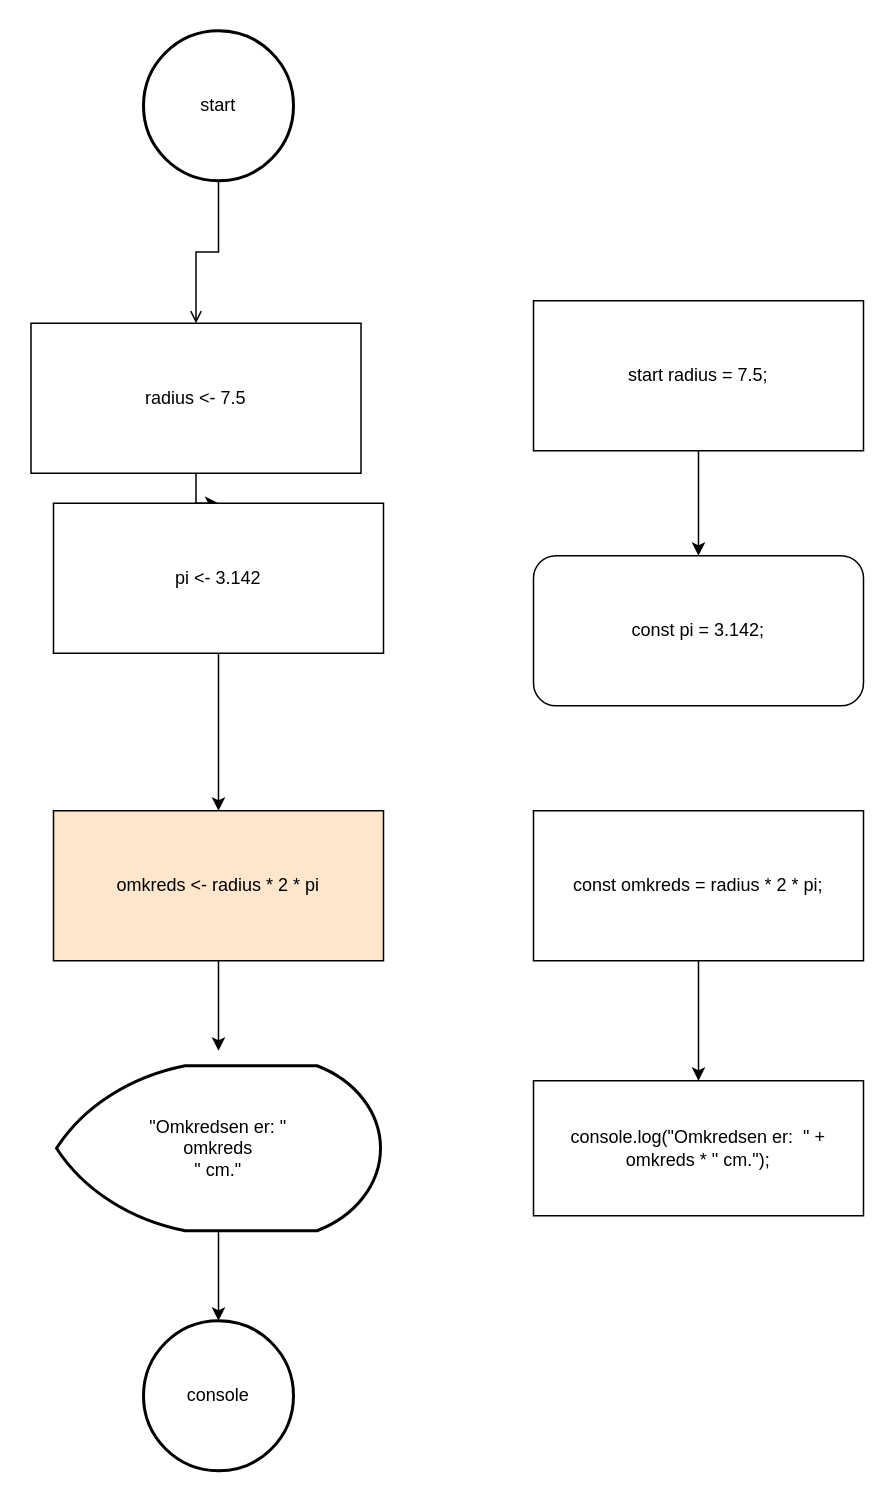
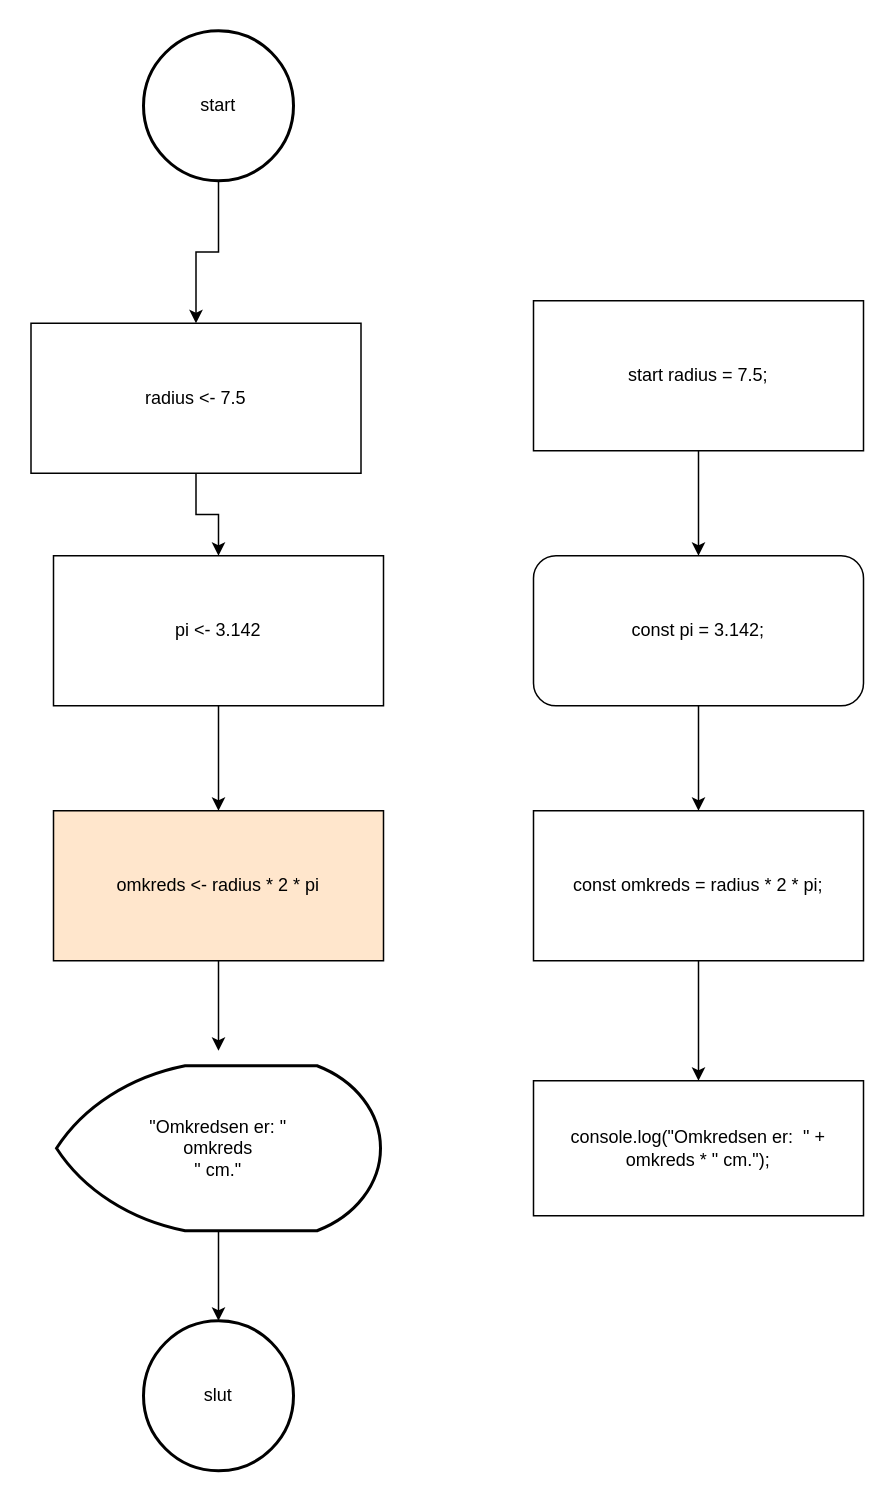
edge "start" -> "radius <- 7.5": arrowhead open -> classic
node "pi <- 3.142": moved (218, 578) -> (218, 631)
edge "const pi = 3.142;" -> "const omkreds = radius * 2 * pi;": added
node "console": label "console" -> "slut"
